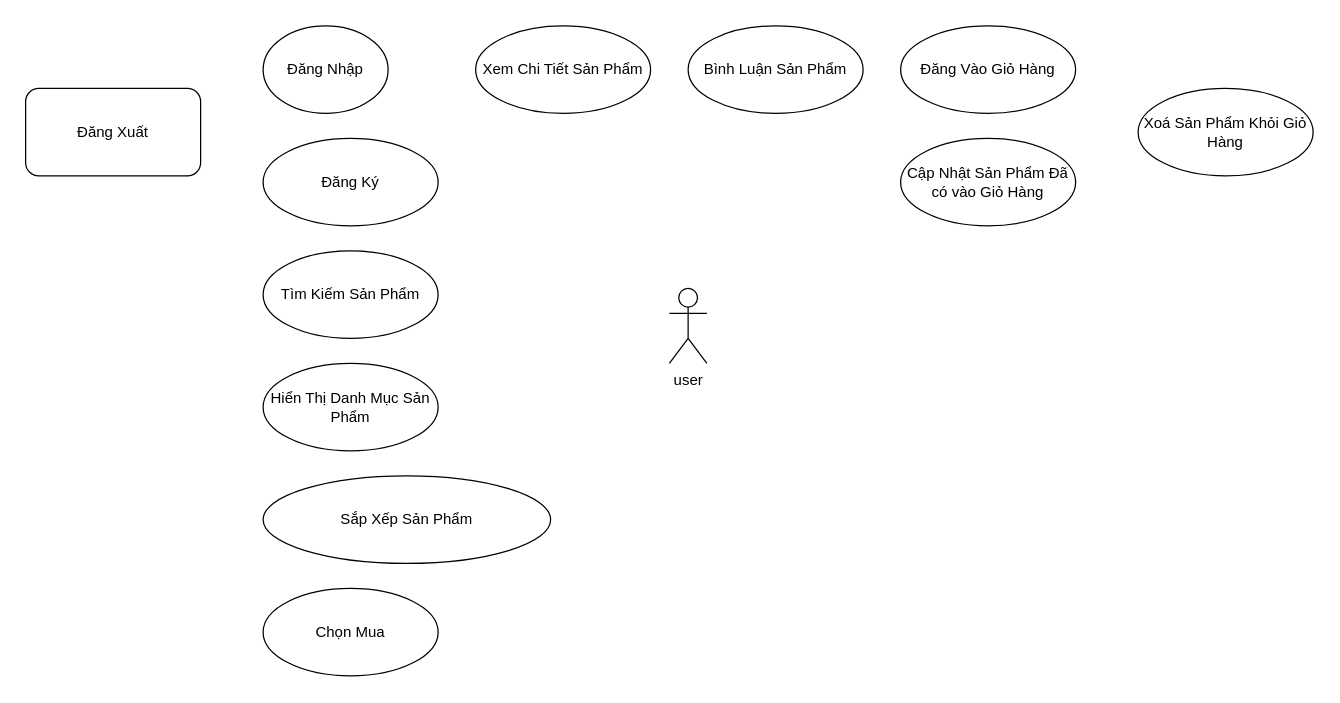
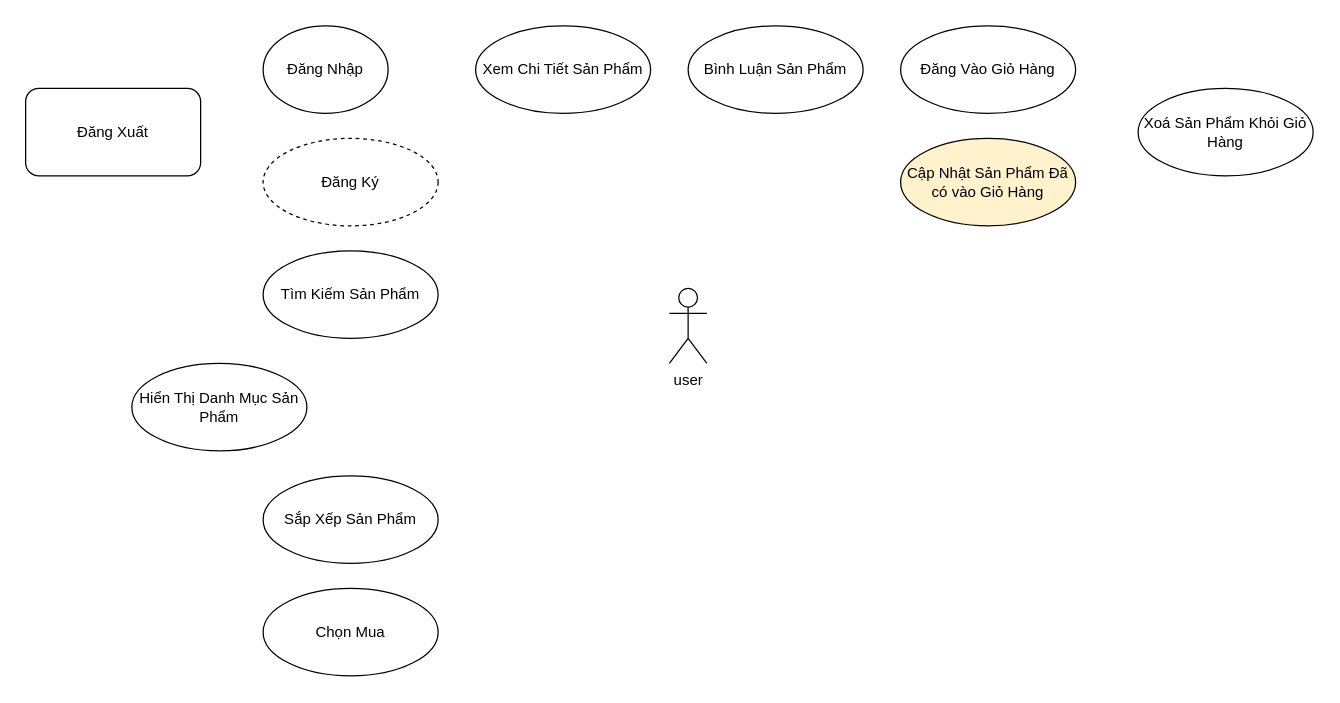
node "Đăng Ký": style solid -> dashed
node "Cập Nhật Sản Phẩm Đã có vào Giỏ Hàng": fillcolor #ffffff -> #fff2cc
node "Hiển Thị Danh Mục Sản Phẩm": moved (351, 407) -> (219, 407)
node "Sắp Xếp Sản Phẩm": size 288x88 -> 175x88
